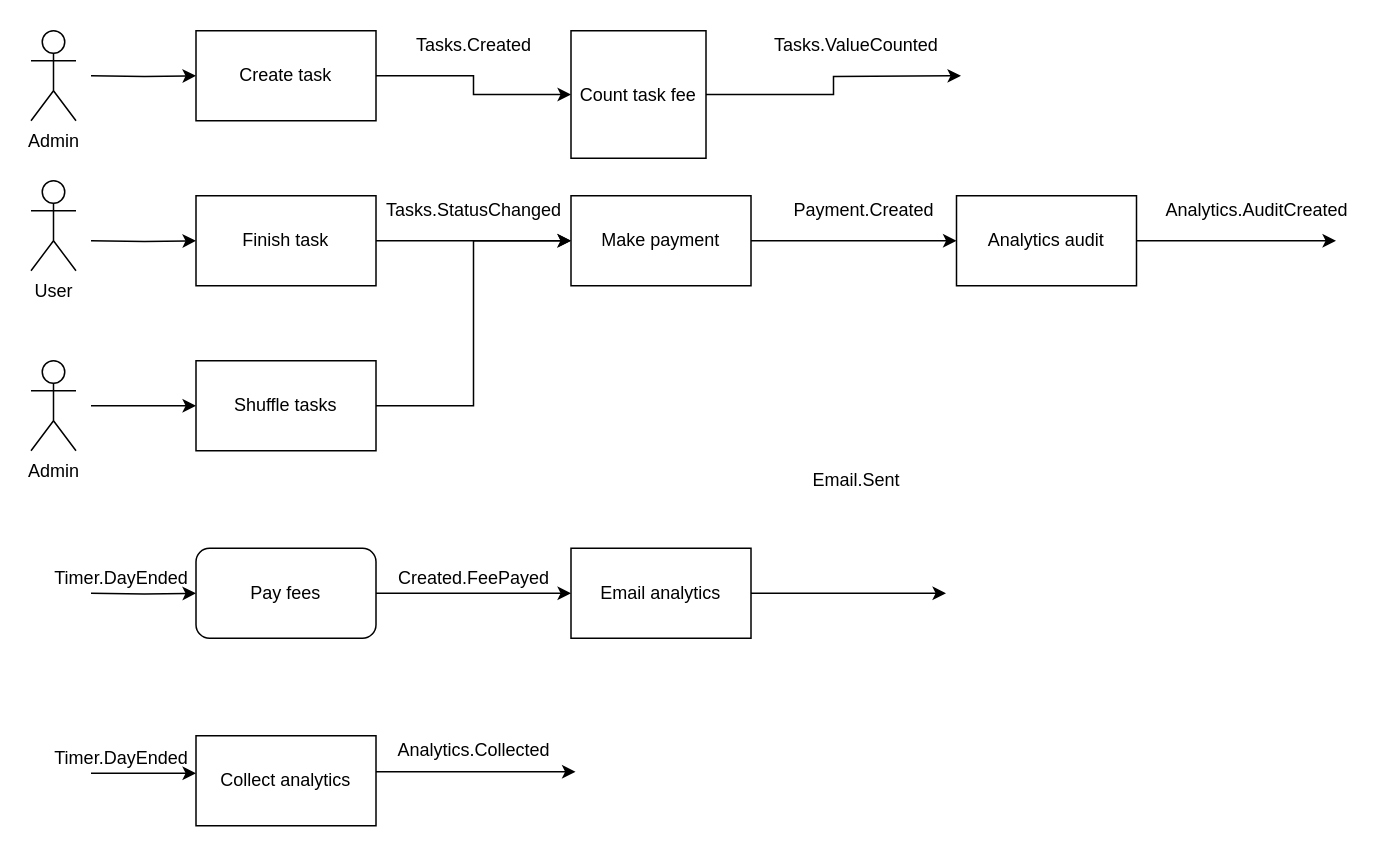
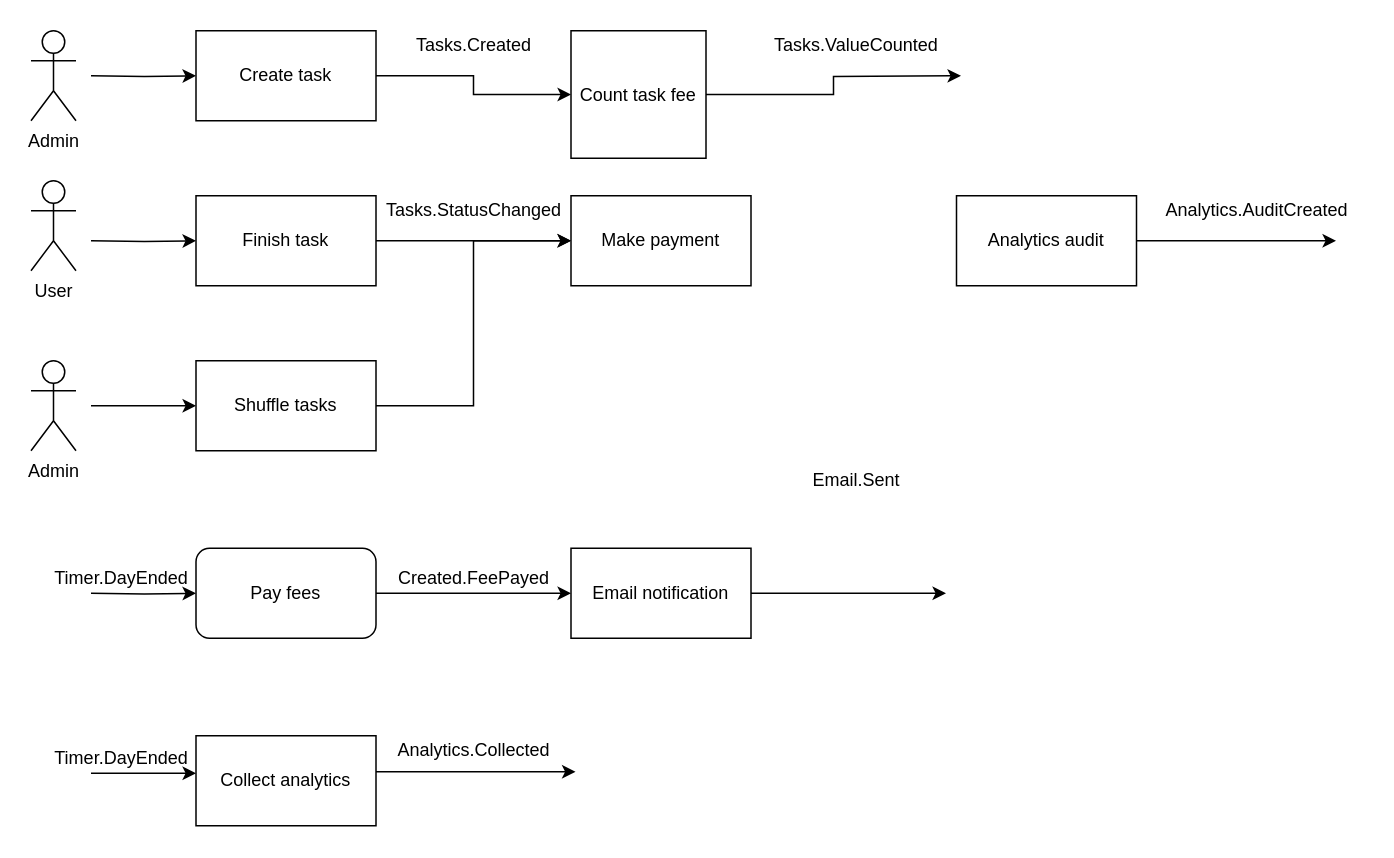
node "Payment.Created": removed
edge "Make payment" -> "Analytics audit": removed
node "Email analytics": label "Email analytics" -> "Email notification"
